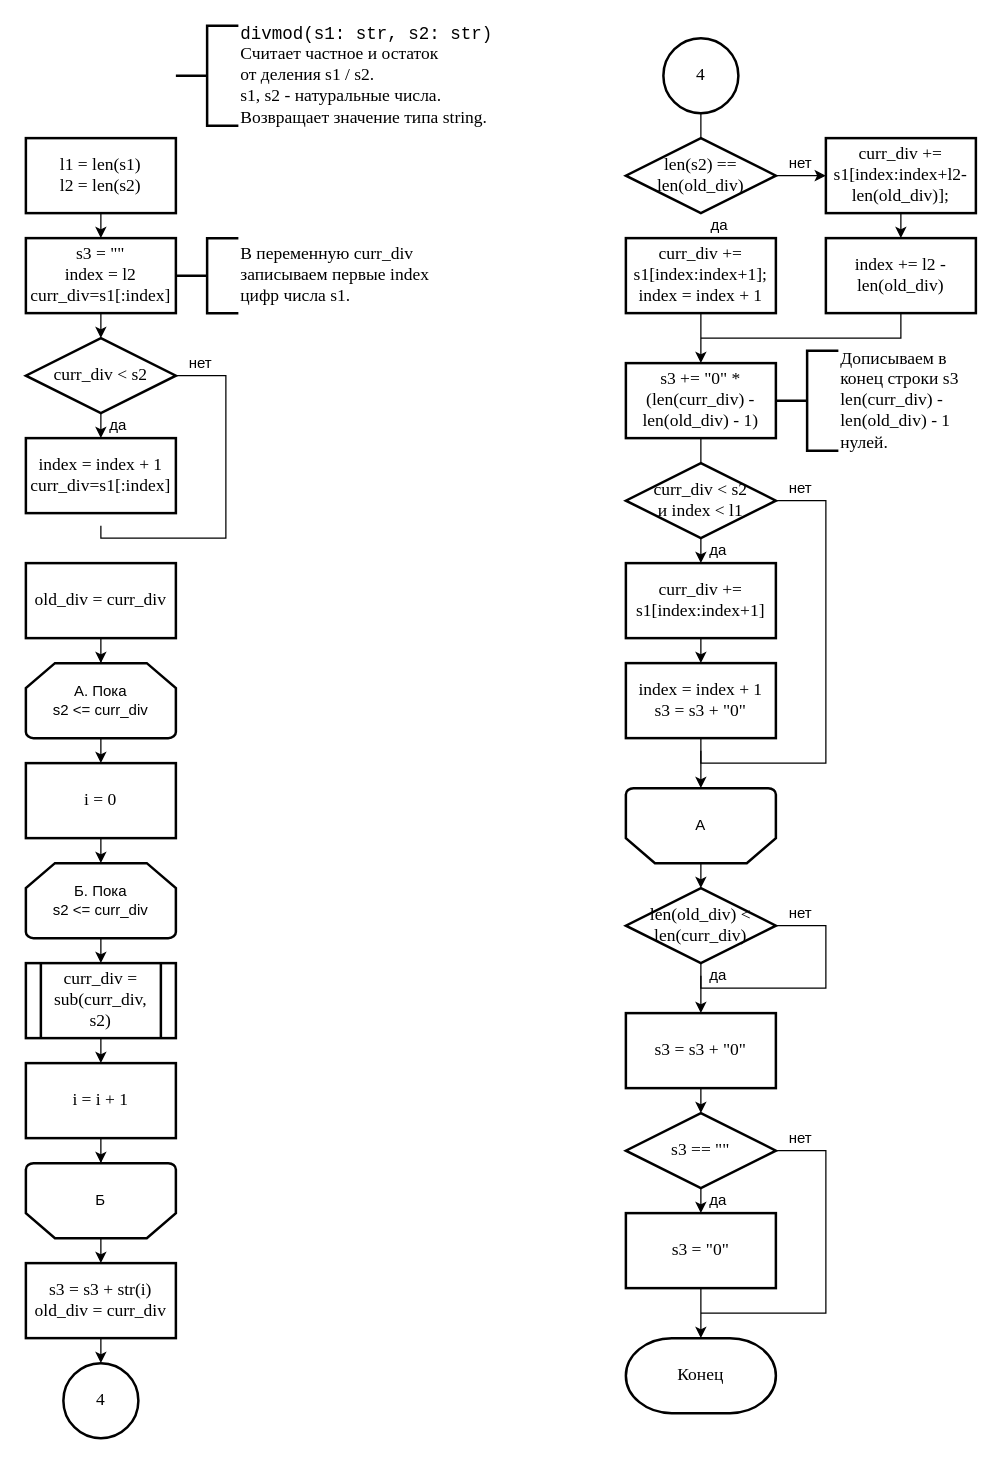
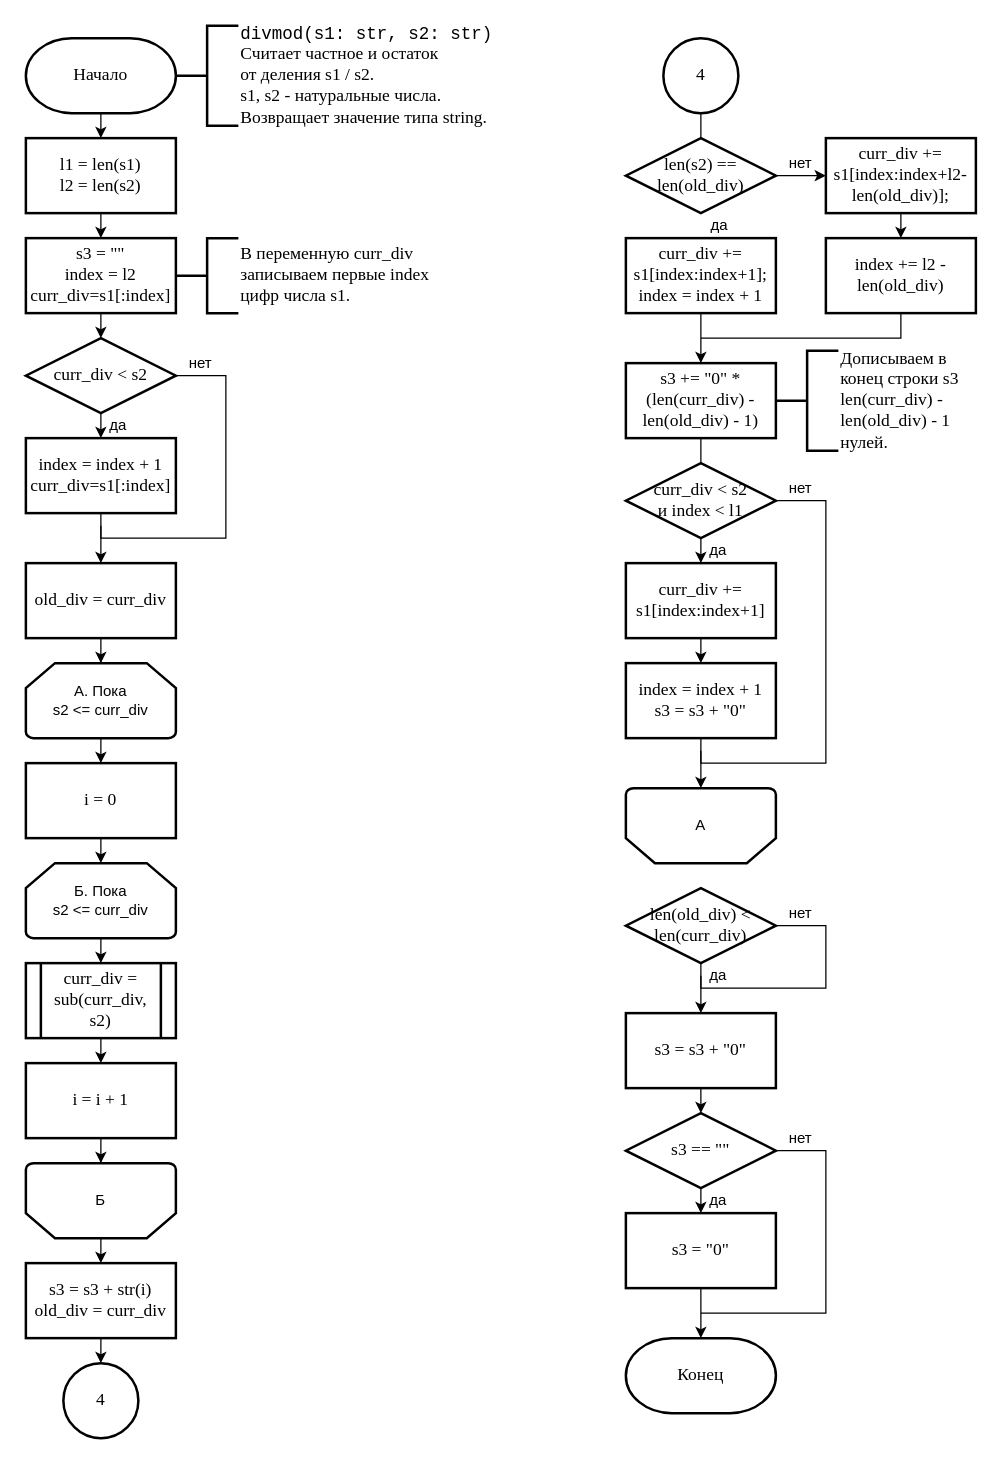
node "Начало": added
edge "Начало" -> "l1 = len(s1) l2 = len(s2)": added
edge "index = index + 1 curr_div=s1[:index]" -> "old_div = curr_div": added
edge "А" -> "len(old_div) < len(curr_div)": removed
